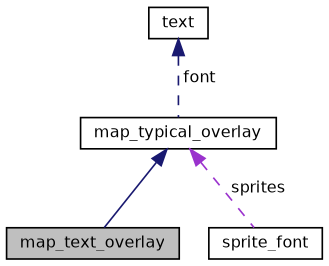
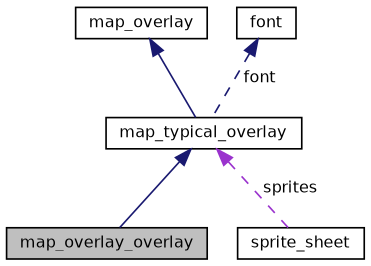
node "map_overlay": added
node "text": label "text" -> "font"
node "map_text_overlay": label "map_text_overlay" -> "map_overlay_overlay"
node "sprite_font": label "sprite_font" -> "sprite_sheet"
